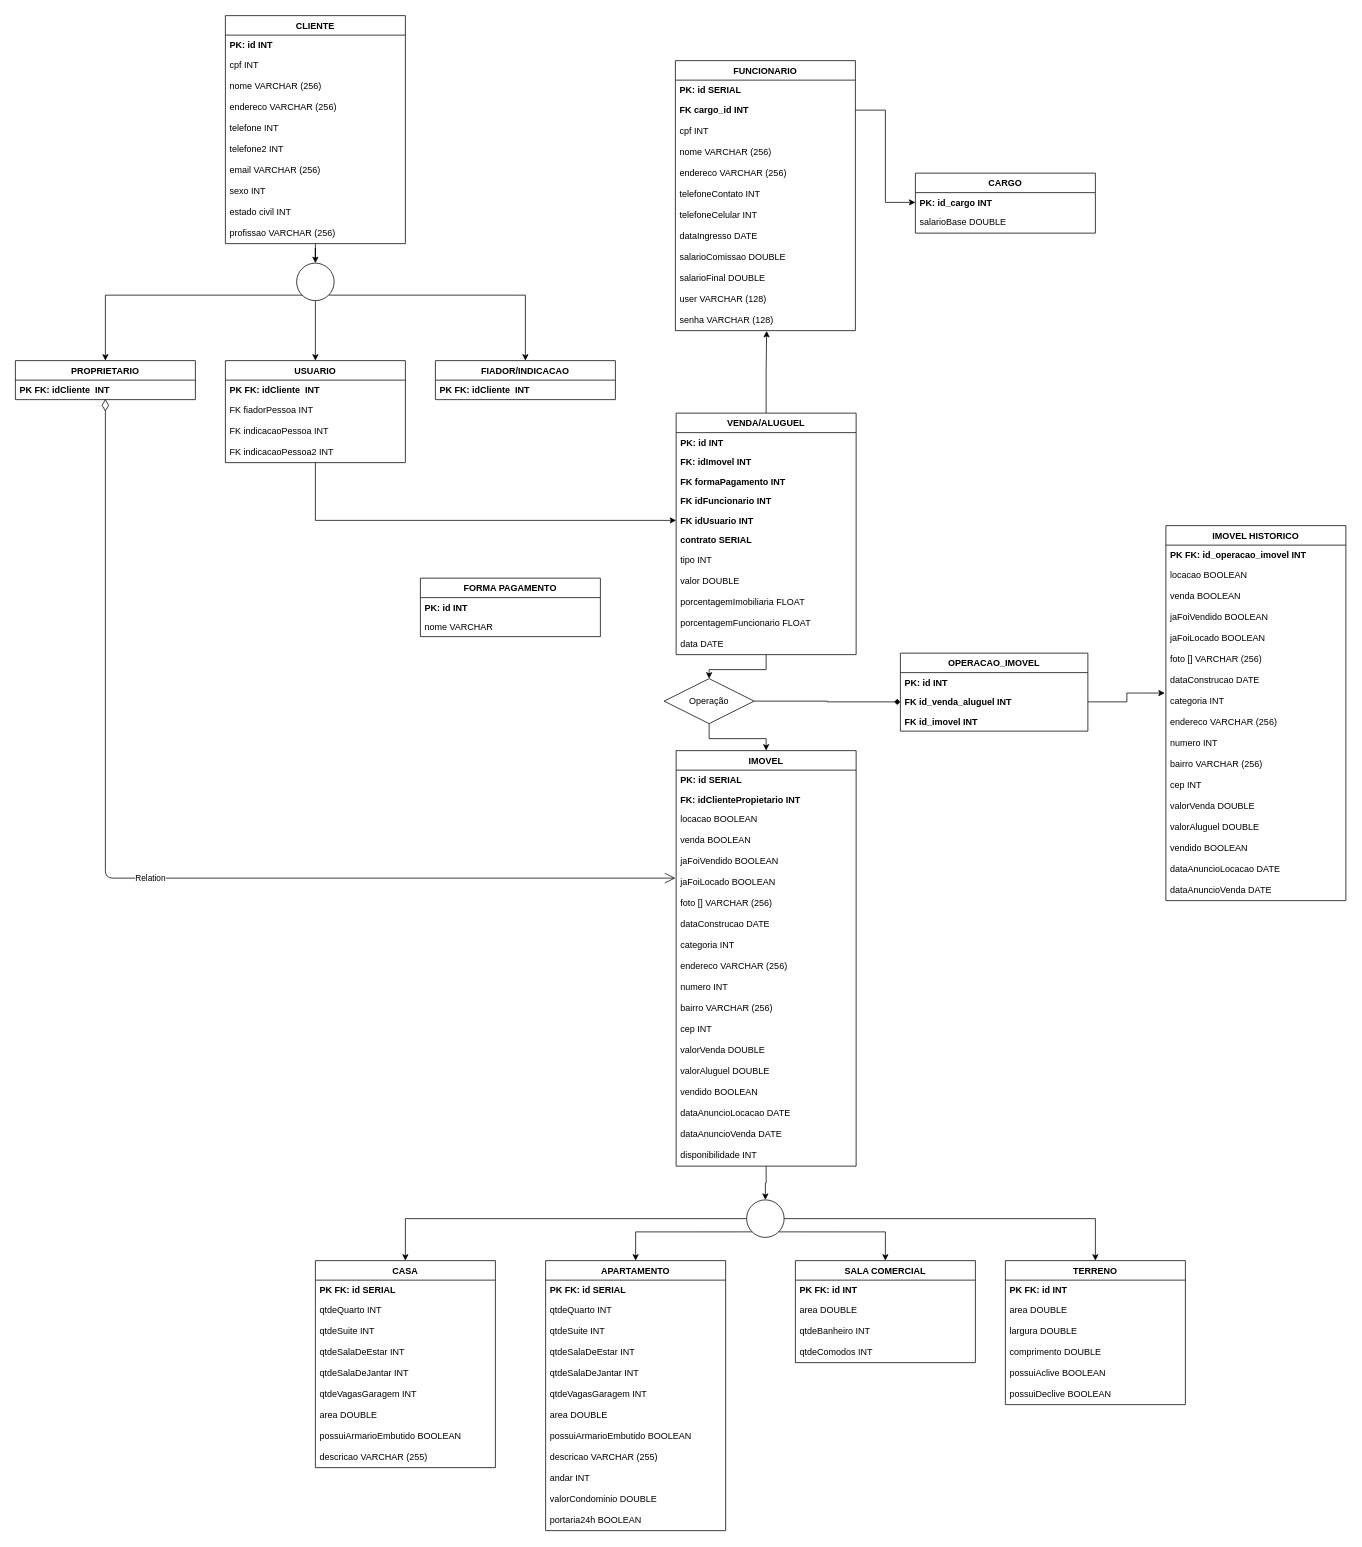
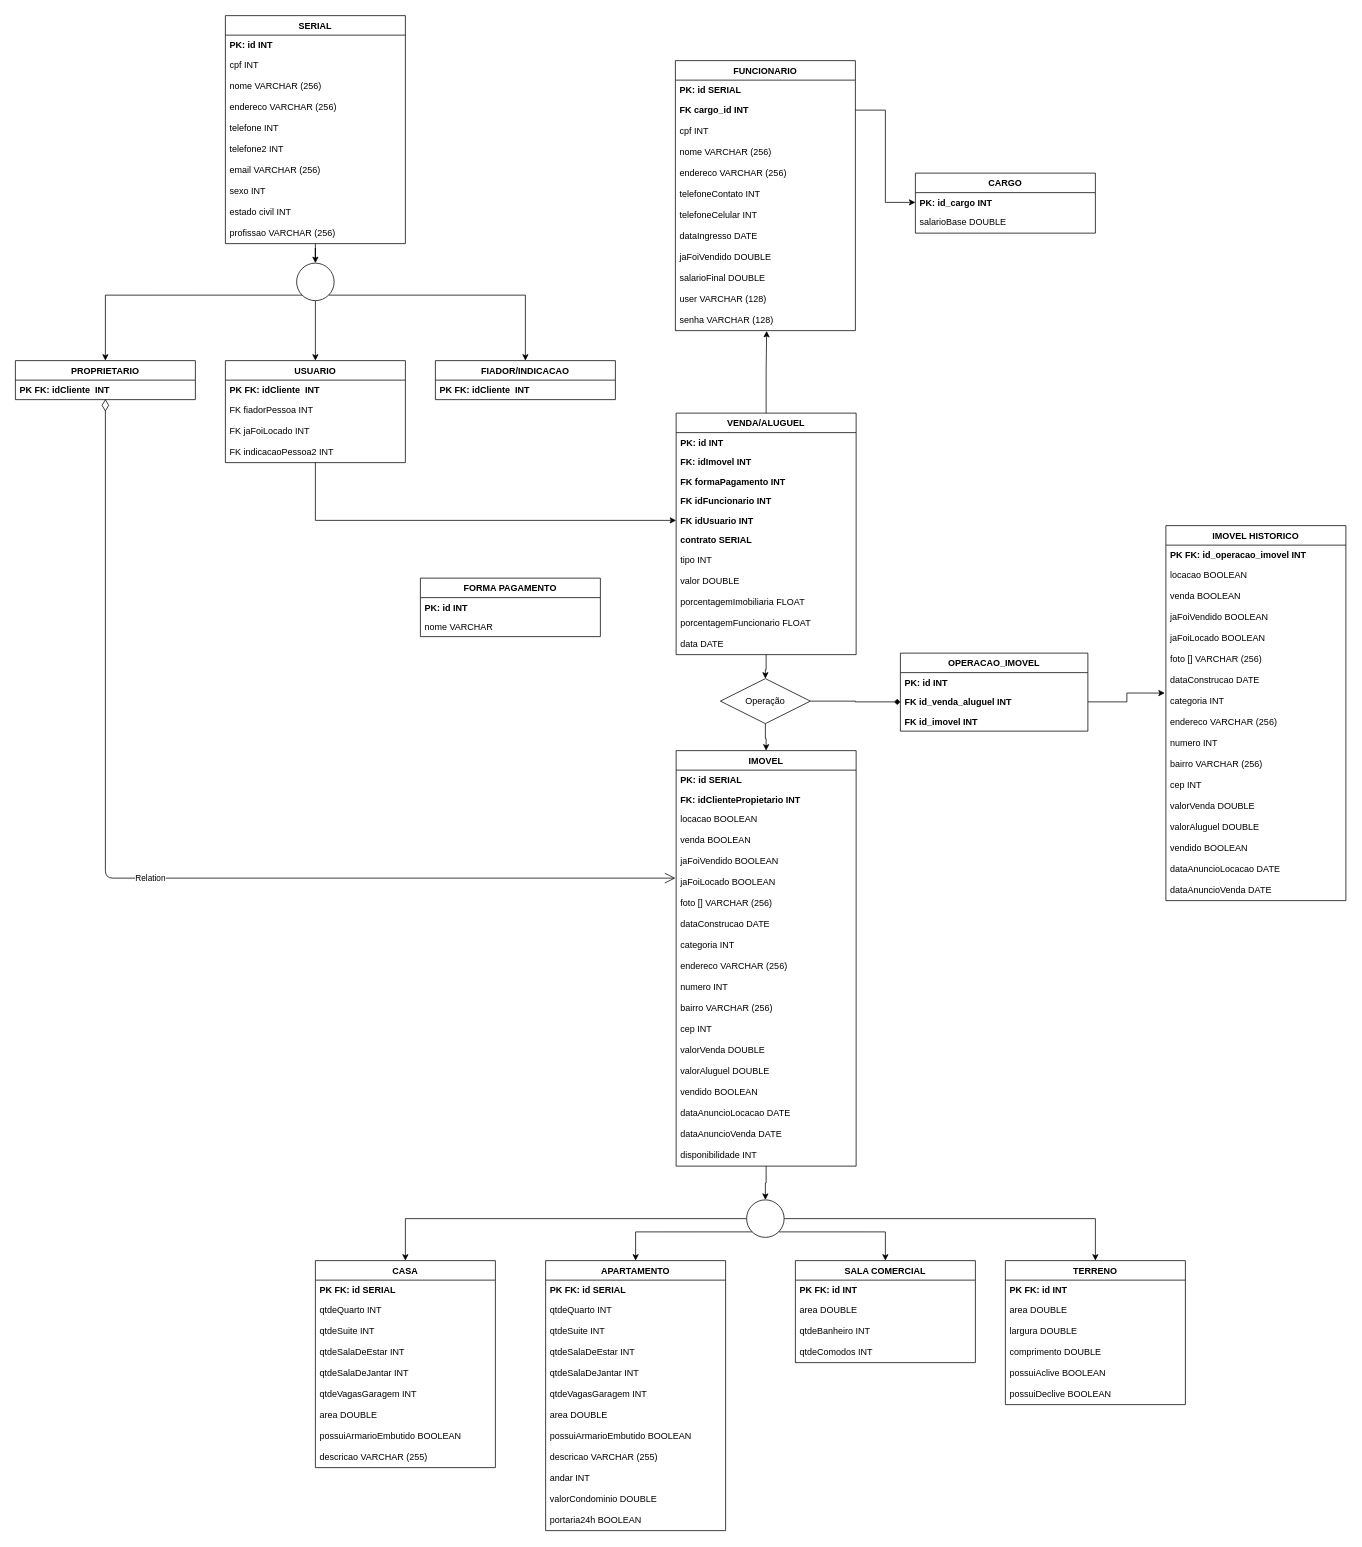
node "CLIENTE": label "CLIENTE" -> "SERIAL"
node "salarioComissao DOUBLE": label "salarioComissao DOUBLE" -> "jaFoiVendido DOUBLE"
node "FK indicacaoPessoa INT": label "FK indicacaoPessoa INT" -> "FK jaFoiLocado INT"
node "Operação": moved (709, 701) -> (765, 701)
